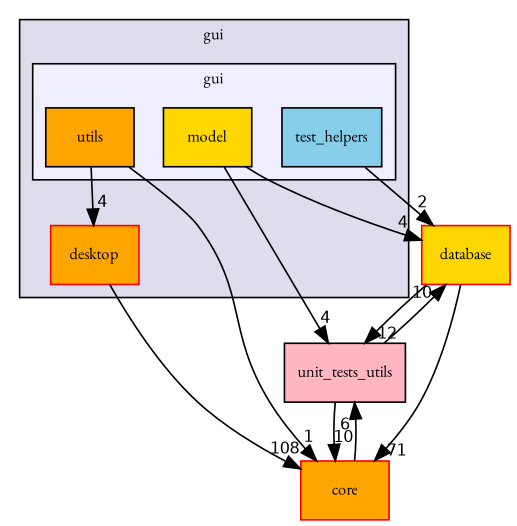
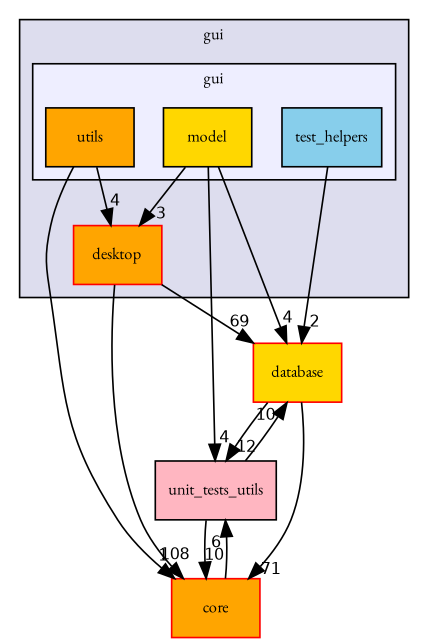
edge "model" -> "desktop": added
edge "desktop" -> "database": added
